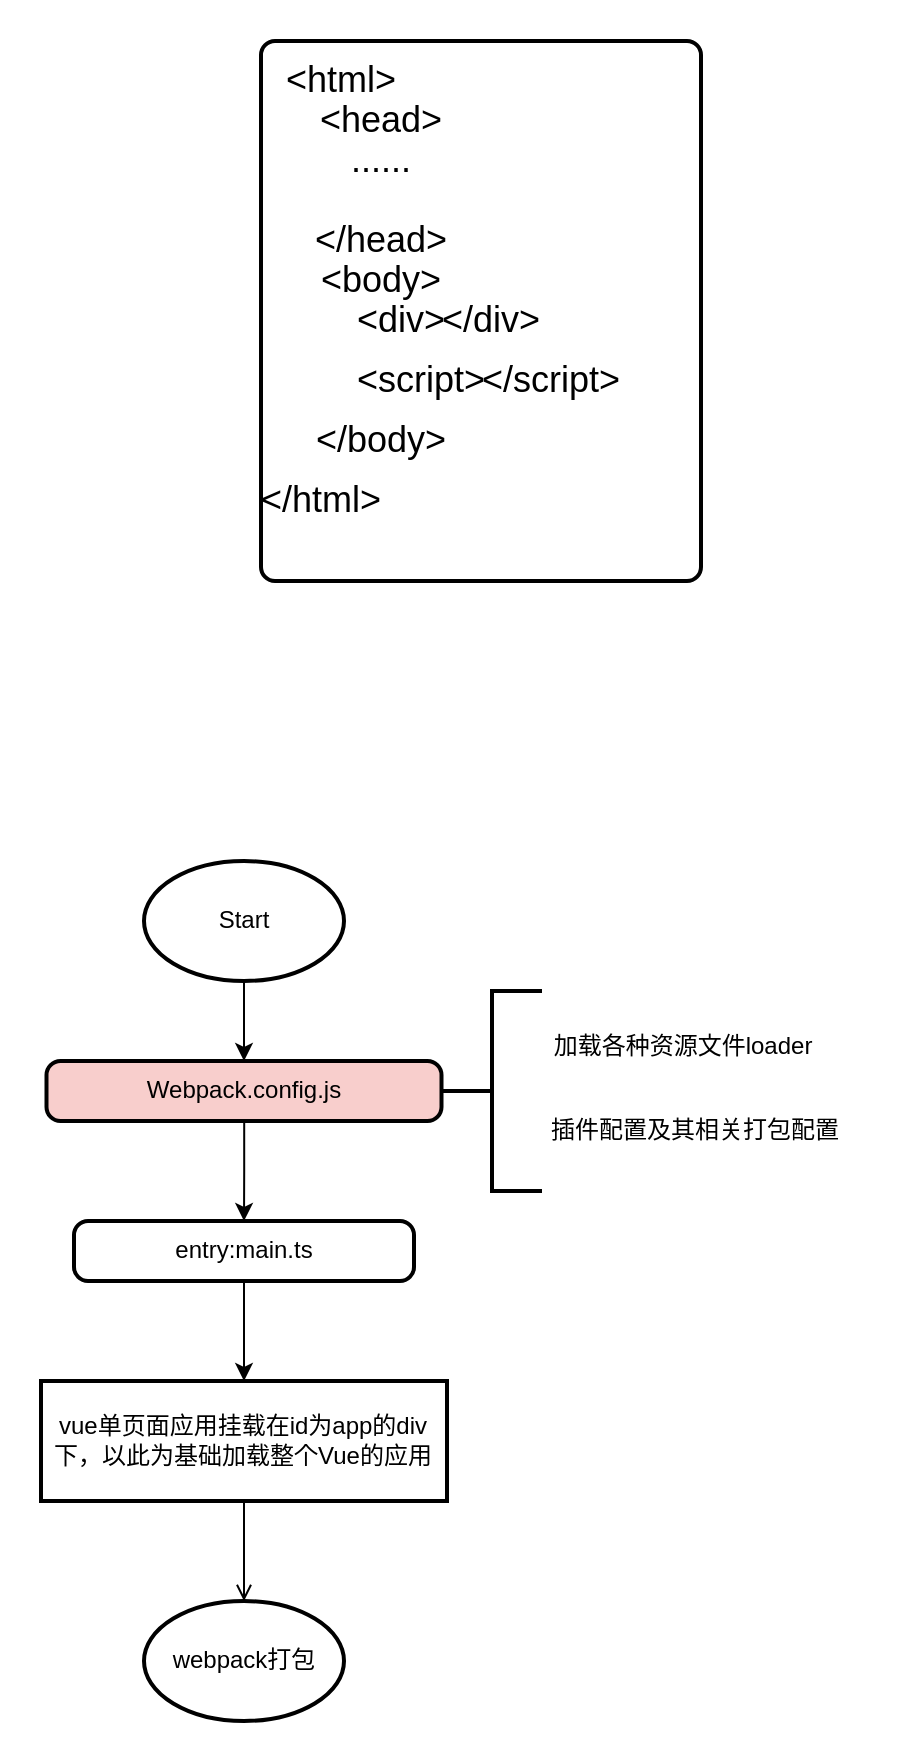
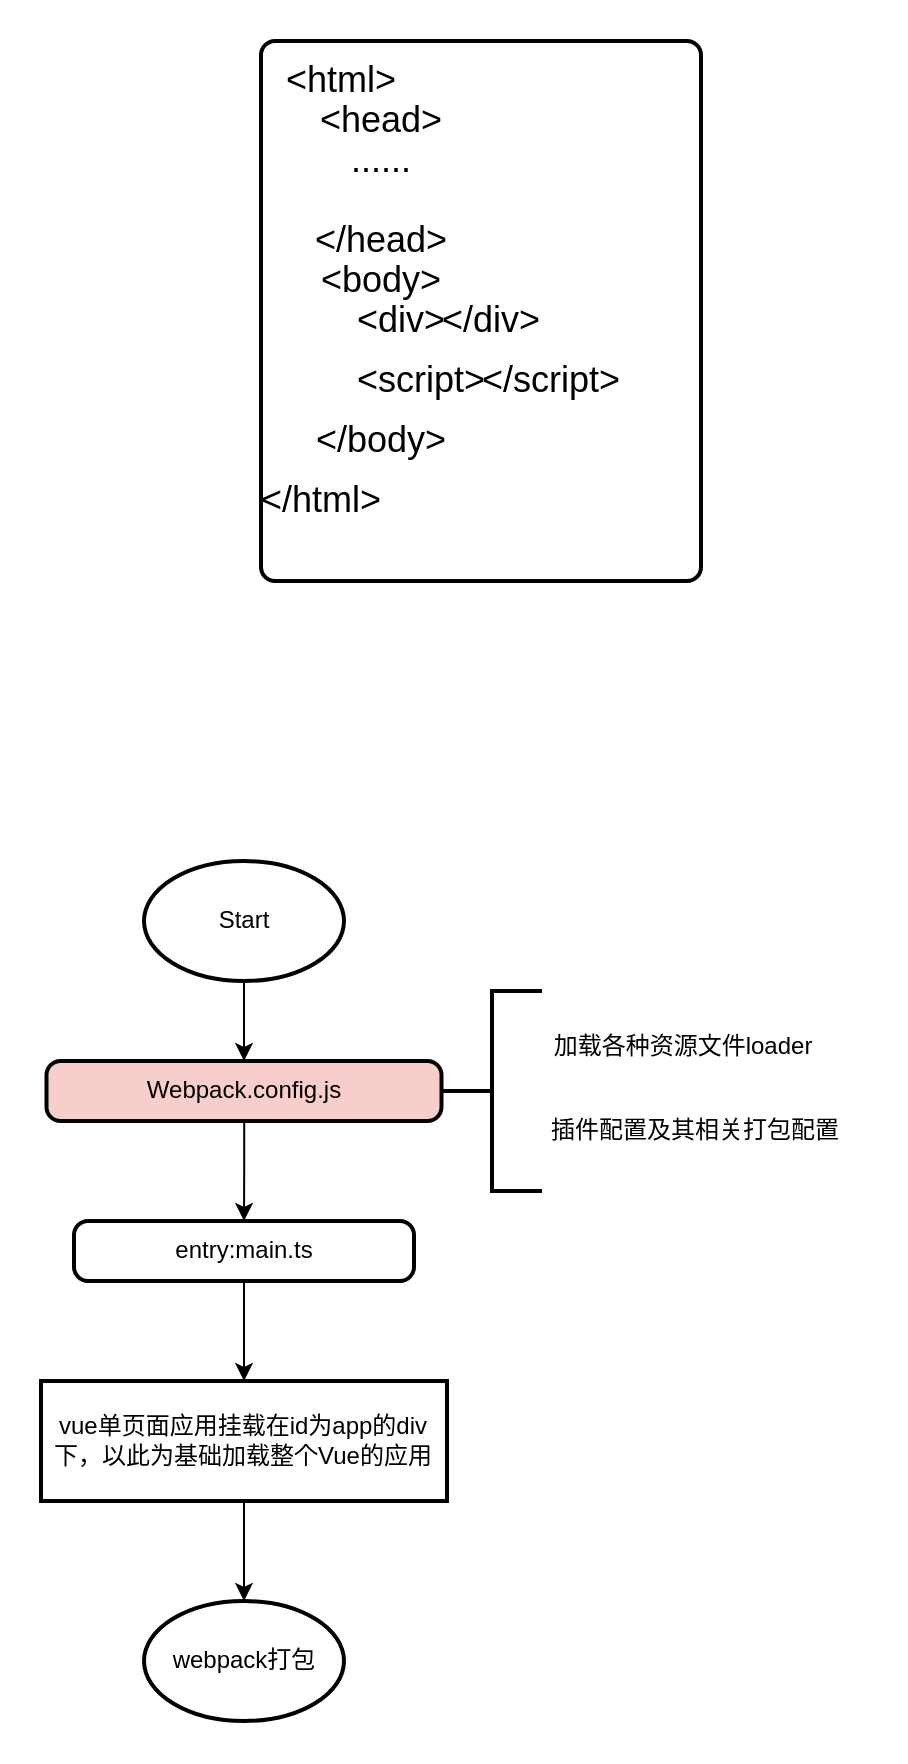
edge "vue单页面应用挂载在id为app的div下，以此为基础加载整个Vue的应用" -> "webpack打包": arrowhead open -> classic
